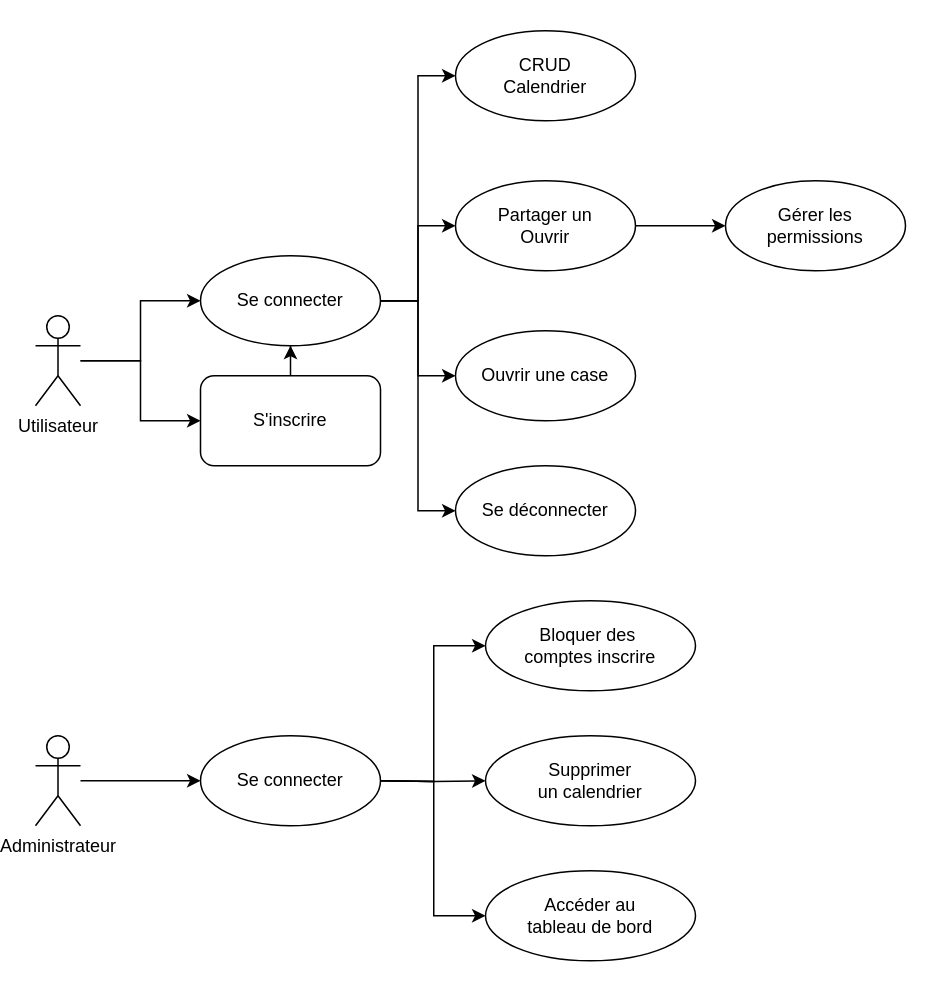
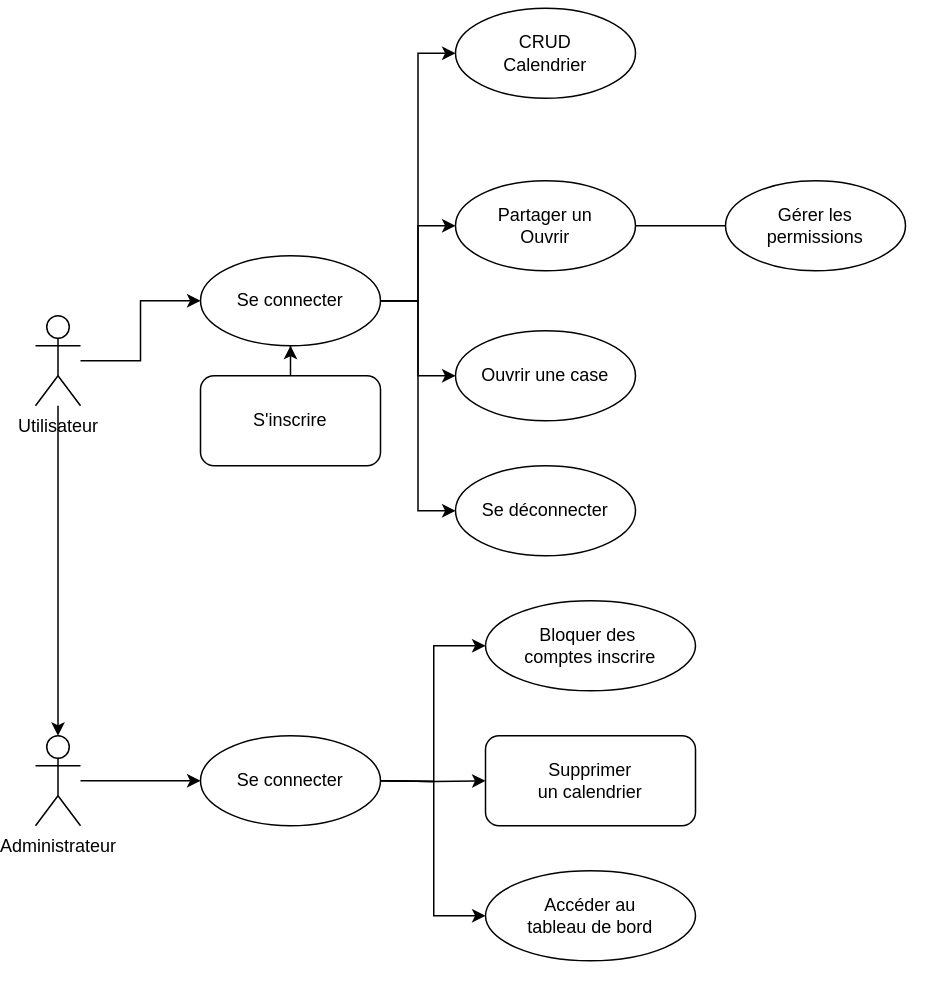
node "CRUD Calendrier": moved (545, 76) -> (545, 53)
edge "Partager un Ouvrir" -> "Gérer les permissions": arrowhead classic -> none
edge "Utilisateur" -> "S'inscrire": now "Utilisateur" -> "Administrateur"
node "Supprimer un calendrier": shape ellipse -> rounded rectangle
